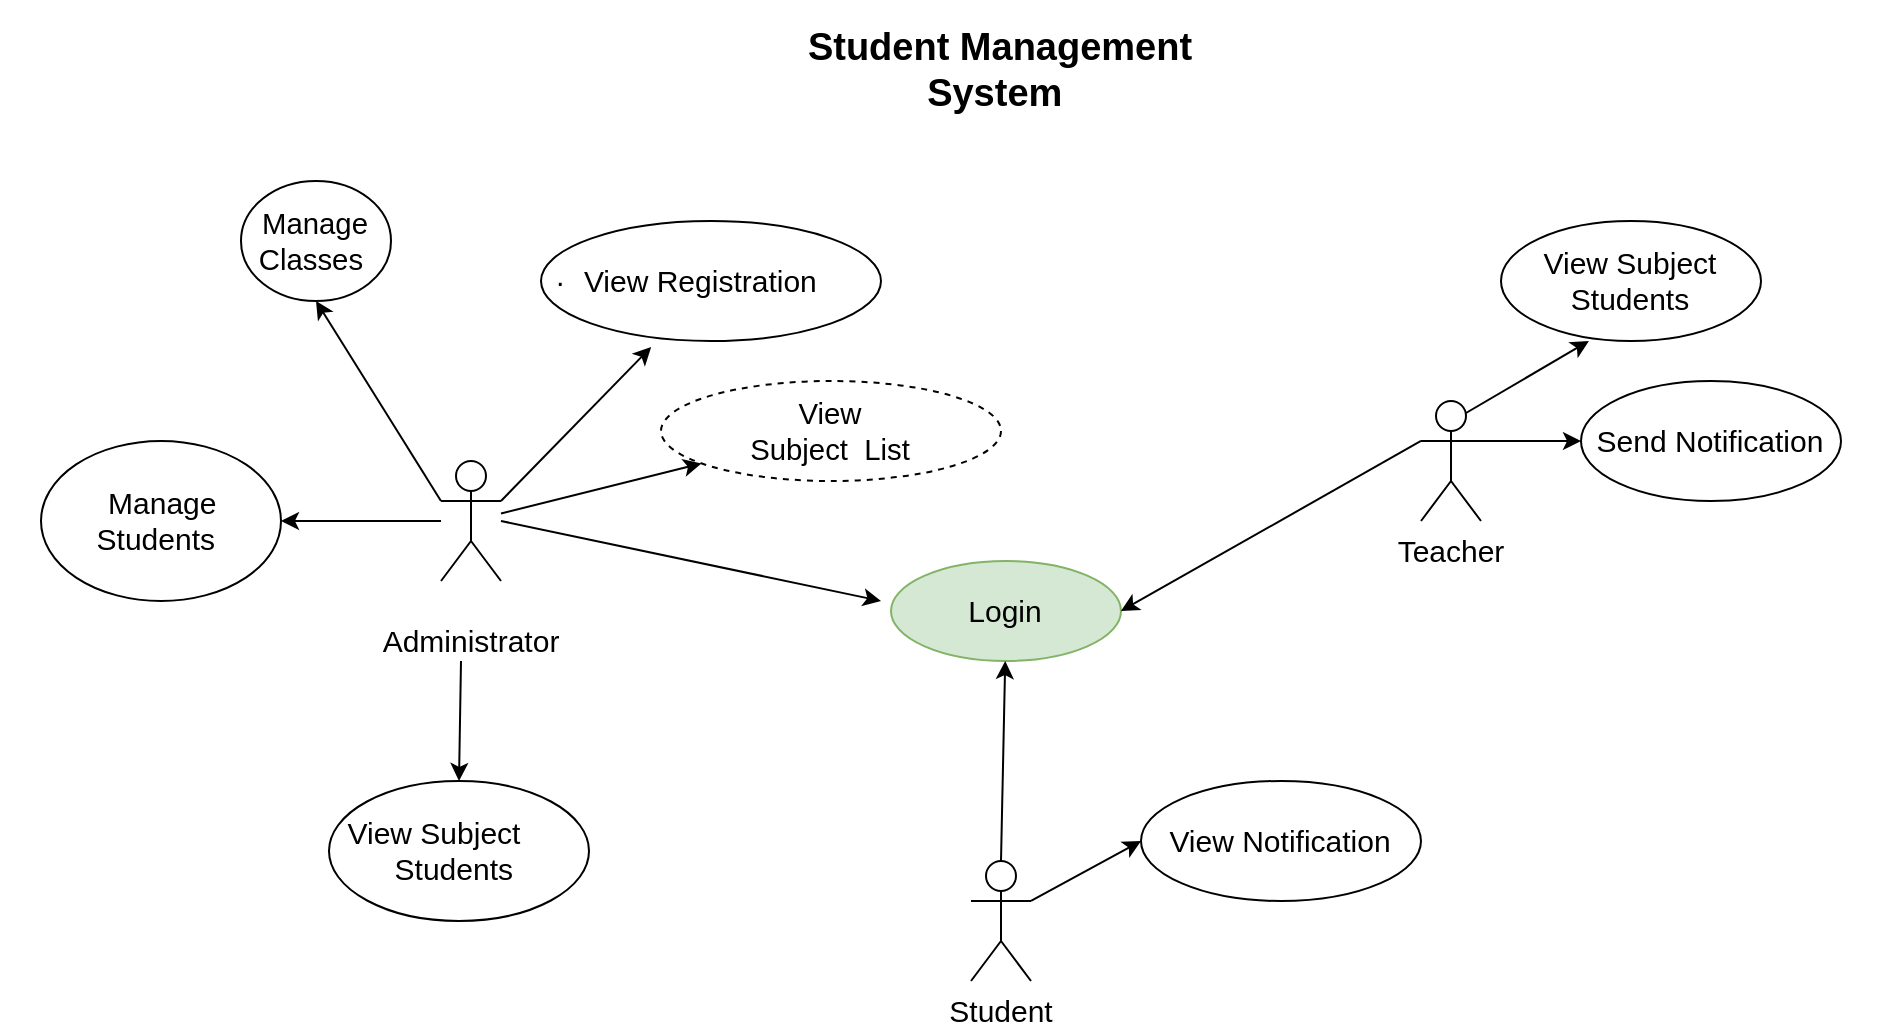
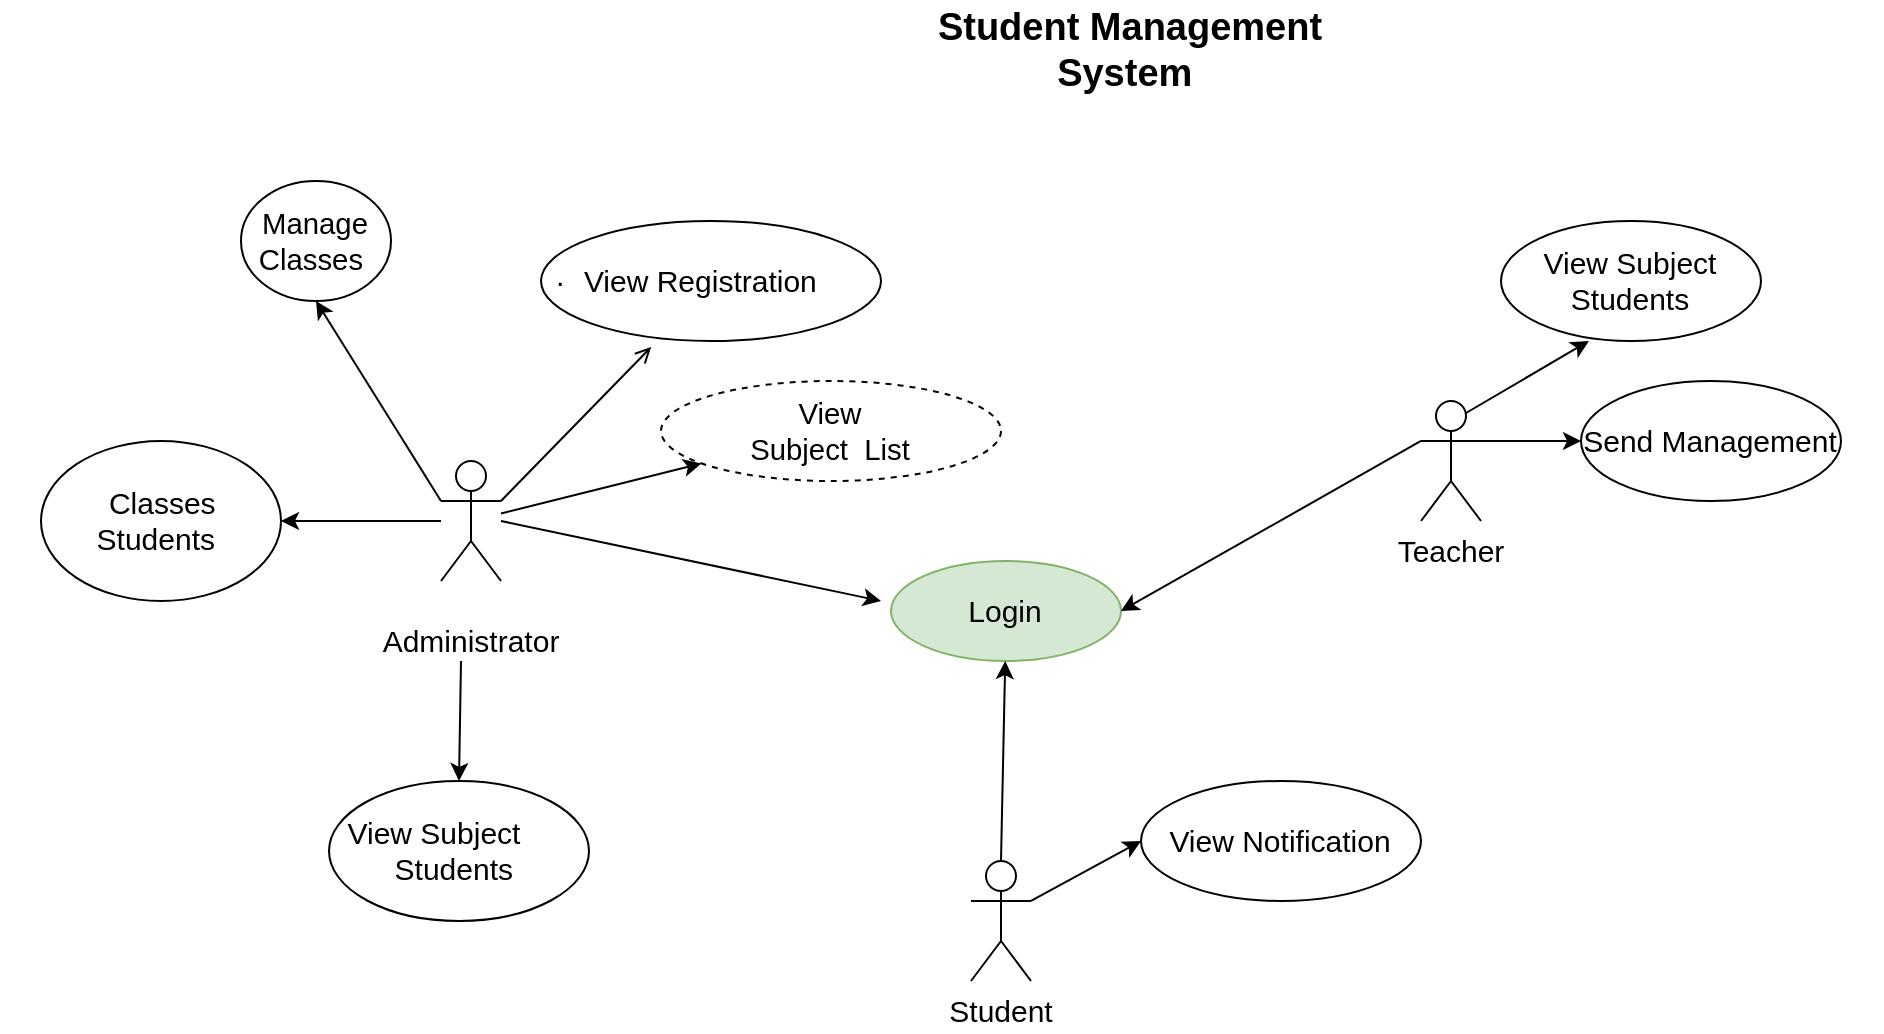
node "Student Management System": moved (1001, 71) -> (1131, 51)
edge "Administrator" -> "· View Registration": arrowhead classic -> open
node "Send Notification": label "Send Notification" -> "Send Management"
node "Manage Students": label "Manage Students" -> "Classes Students"
